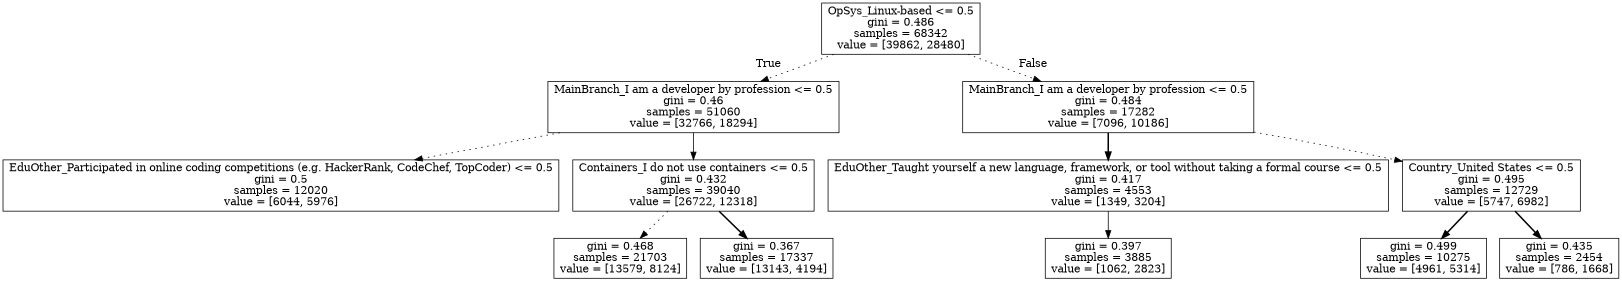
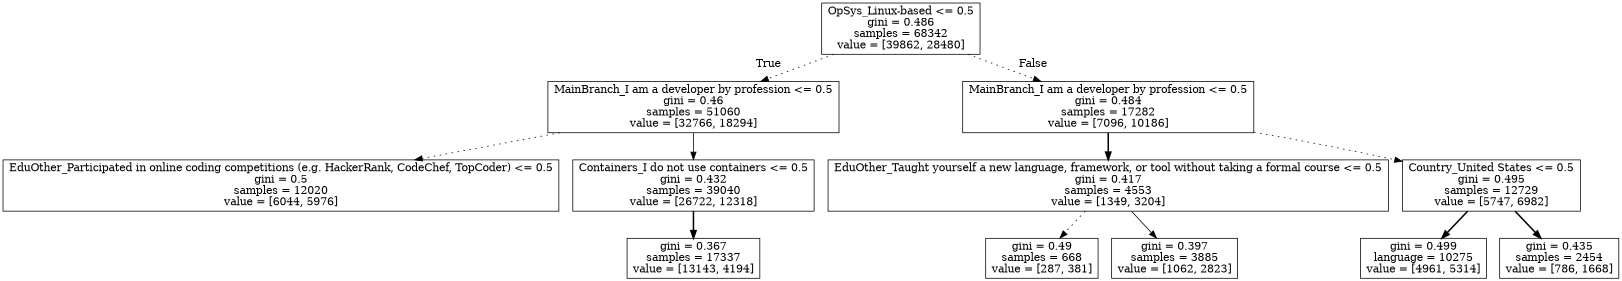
node "gini = 0.468 samples = 21703 value = [13579, 8124]": removed
node "gini = 0.49 samples = 668 value = [287, 381]": added
node "gini = 0.499 samples = 10275 value = [4961, 5314]": label "gini = 0.499 samples = 10275 value = [4961, 5314]" -> "gini = 0.499 language = 10275 value = [4961, 5314]"
